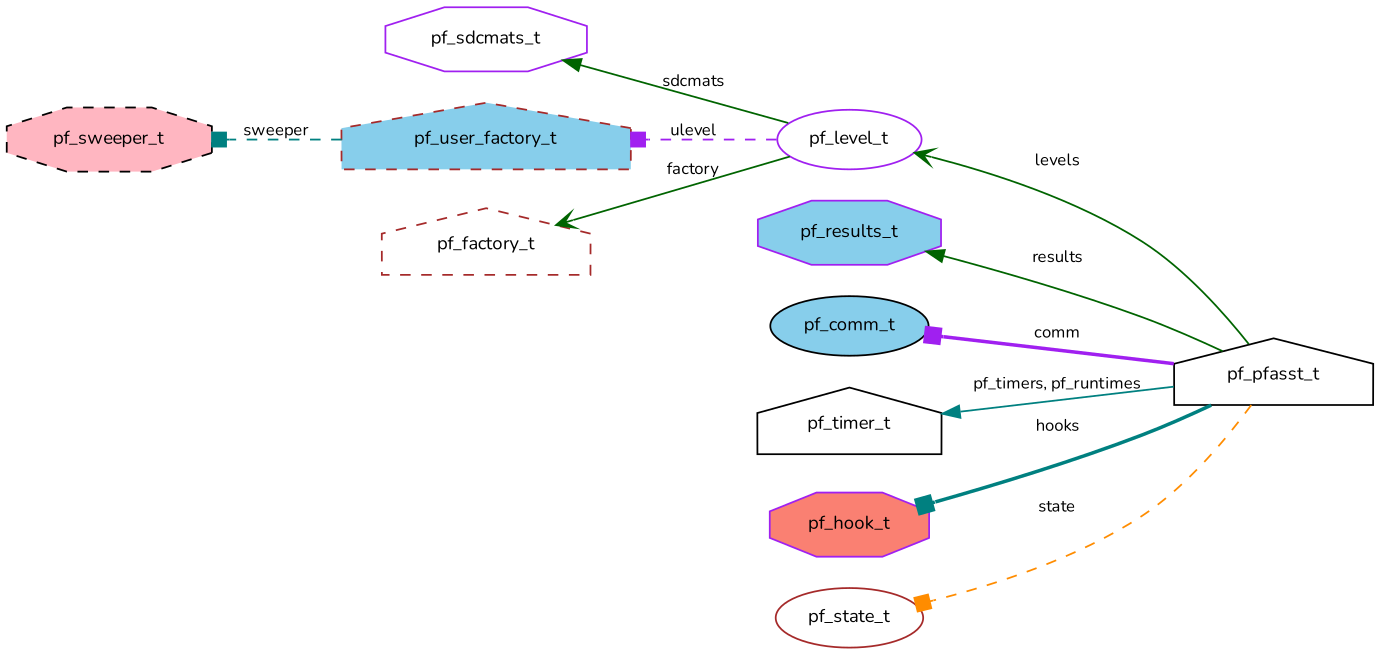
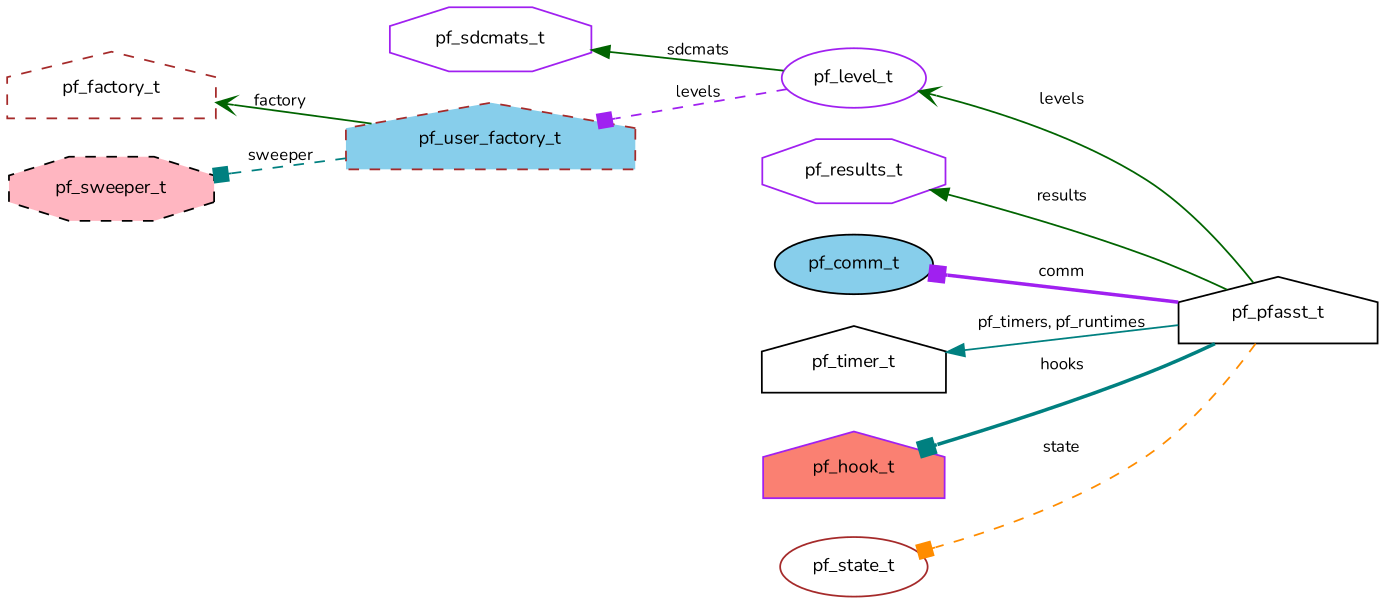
edge "pf_level_t" -> "pf_user_factory_t": label "ulevel" -> "levels"
edge "pf_level_t" -> "pf_factory_t": now "pf_user_factory_t" -> "pf_factory_t"
node "pf_results_t": fillcolor skyblue -> white
node "pf_hook_t": shape octagon -> house
